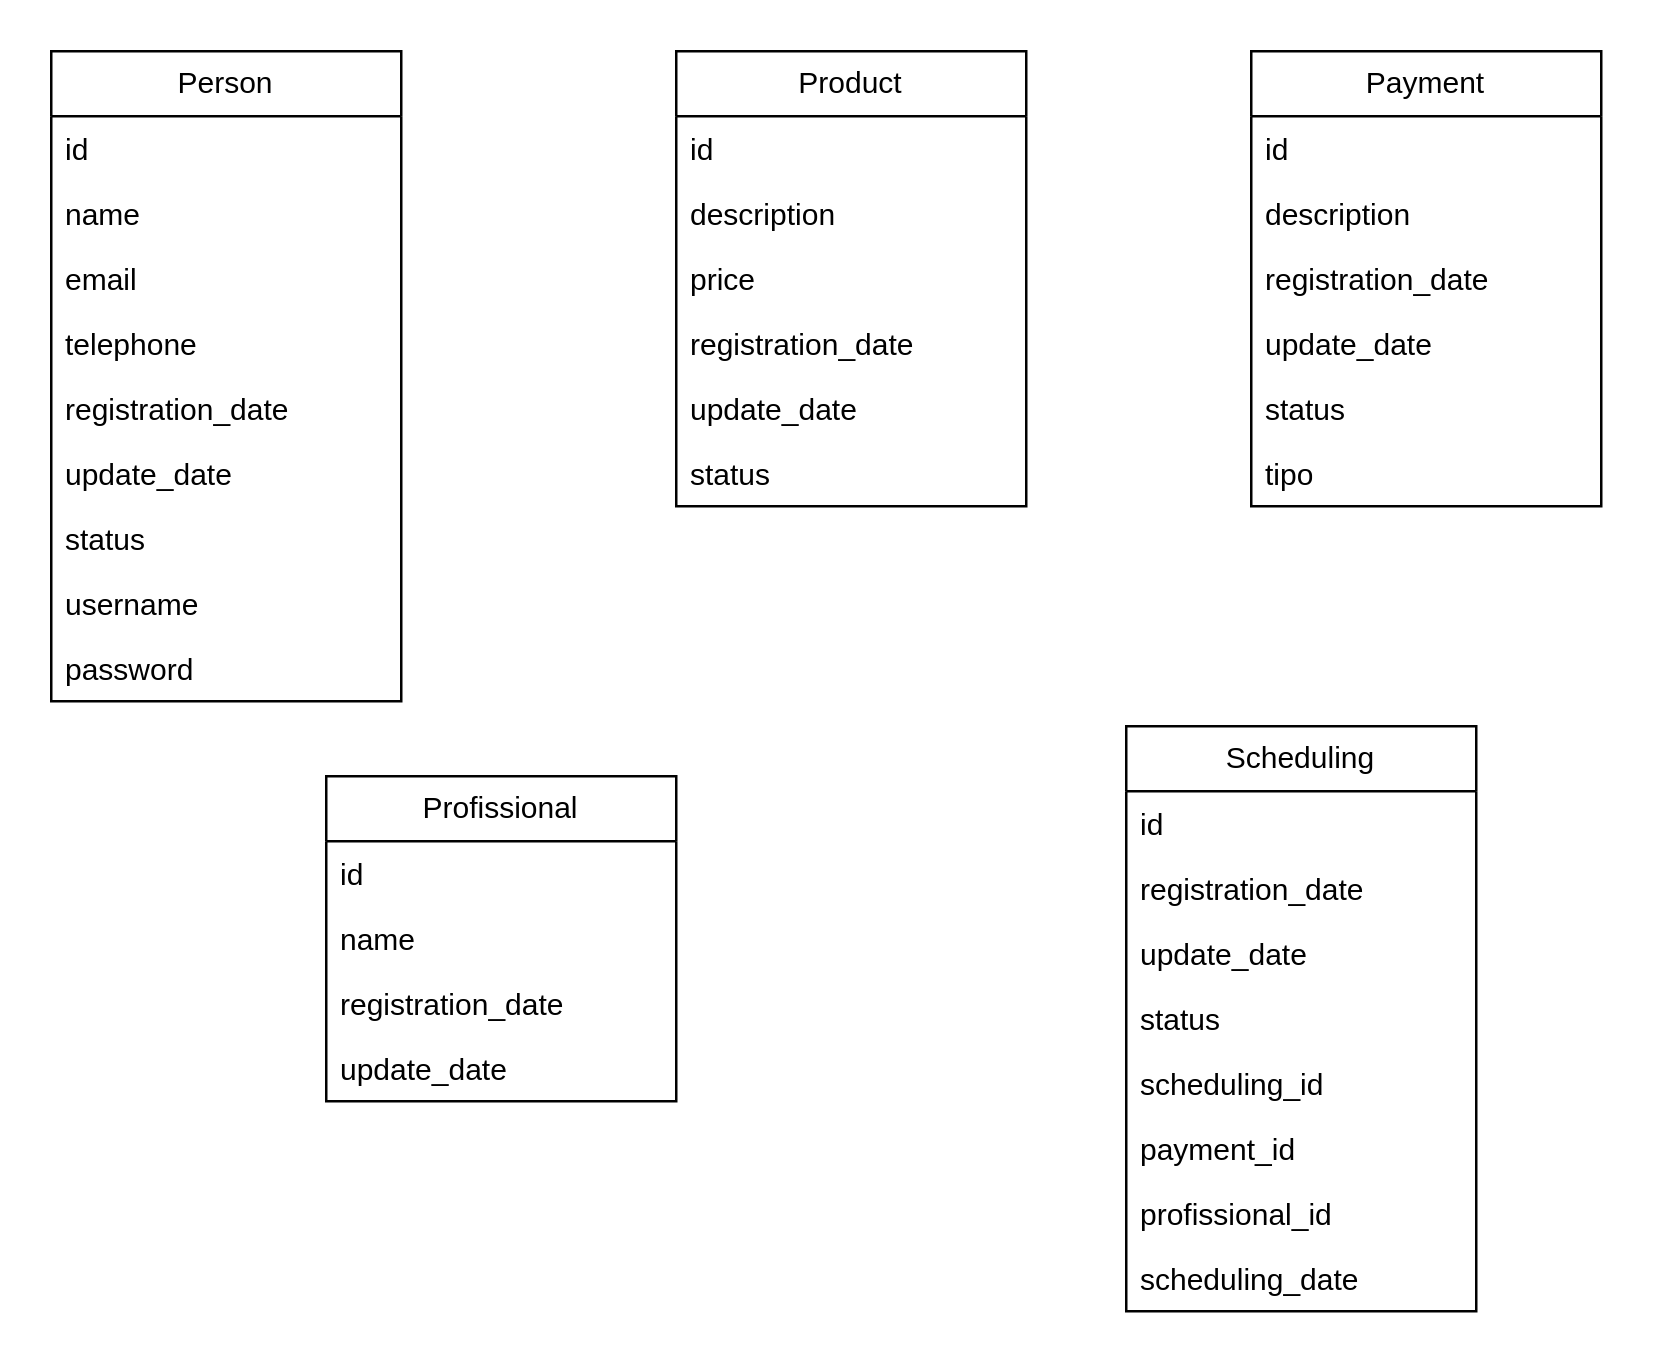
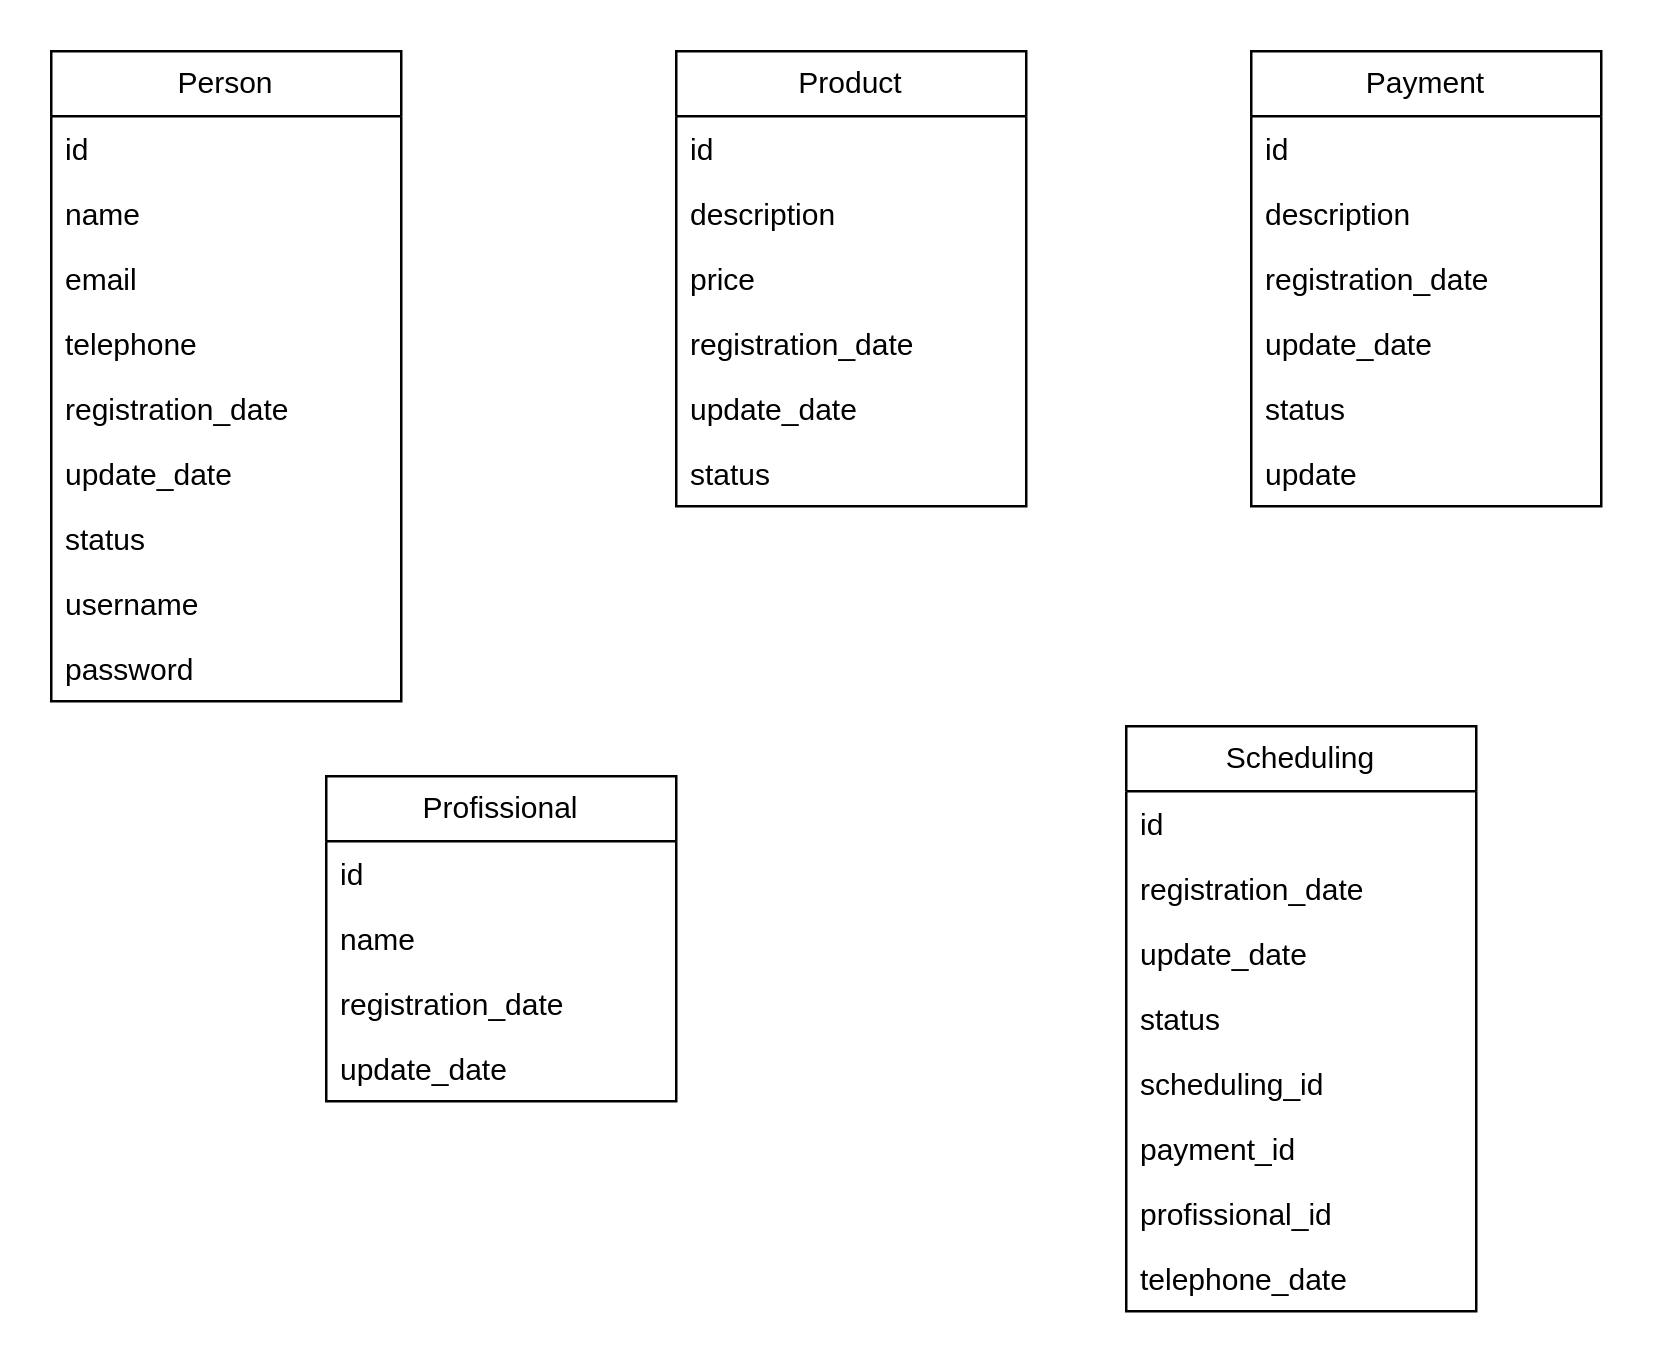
node "tipo": label "tipo" -> "update"
node "scheduling_date": label "scheduling_date" -> "telephone_date"
